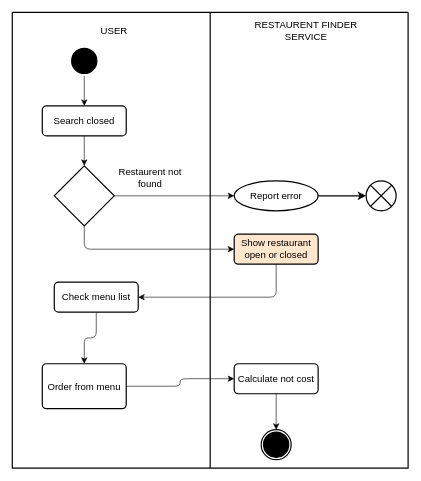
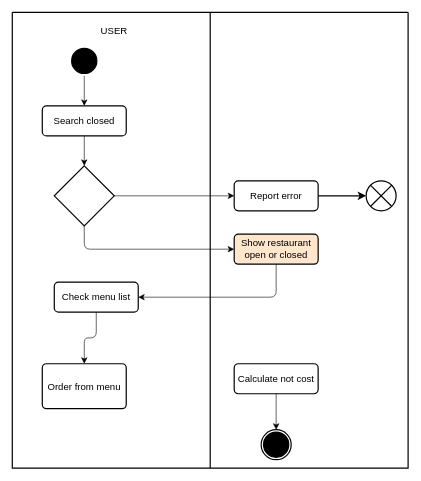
node "RESTAURENT FINDER SERVICE": removed
node "Restaurent not found": removed
node "Report error": shape ellipse -> rounded rectangle
edge "Order from menu" -> "Calculate not cost": removed
